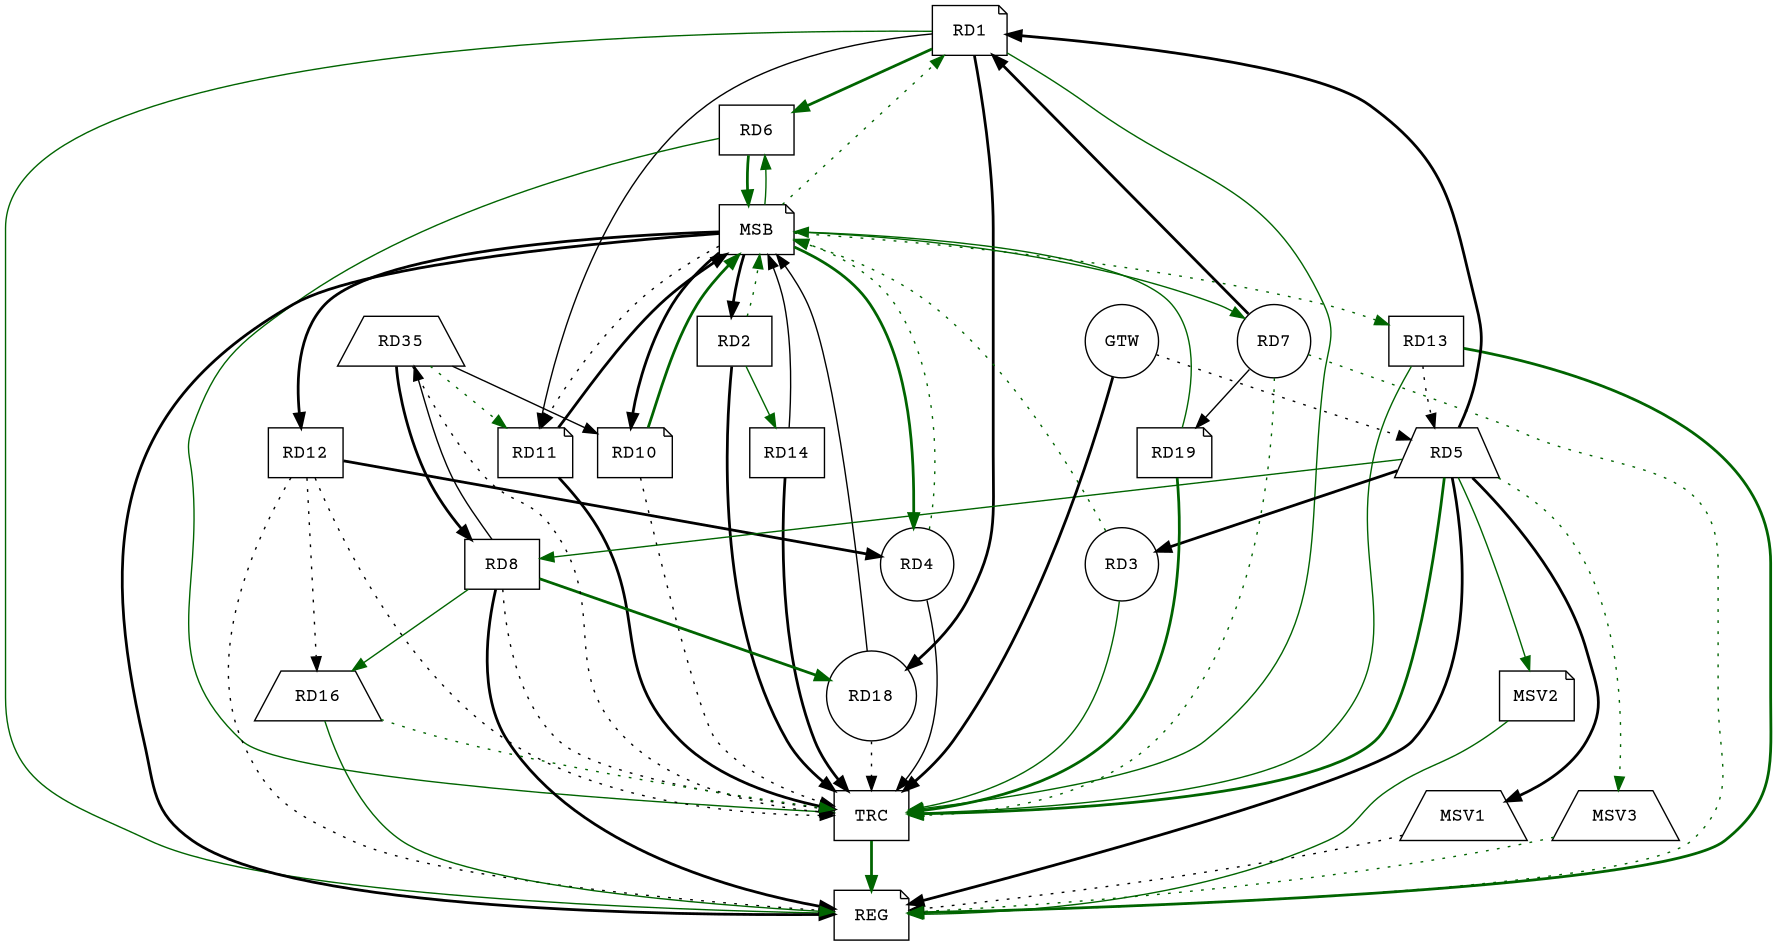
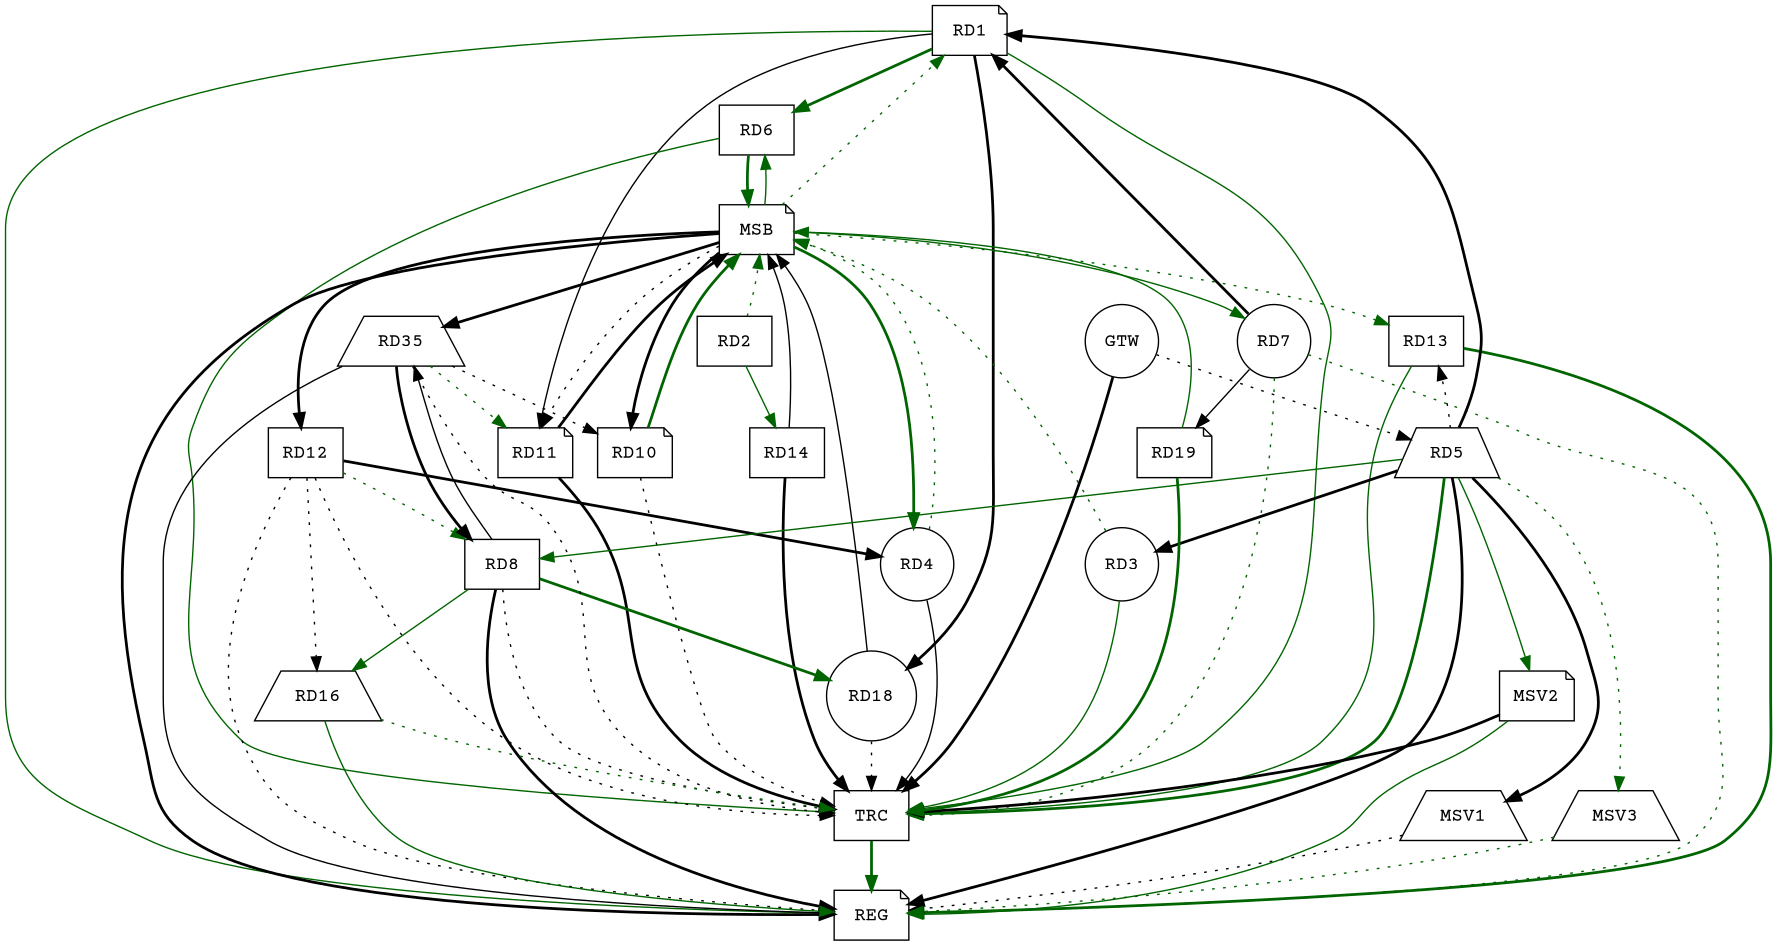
edge "MSB" -> "RD2": now "MSB" -> "RD35"
edge "RD13" -> "RD5": reversed
edge "RD35" -> "RD10": style solid -> dotted
edge "RD12" -> "RD8": added
edge "RD2" -> "TRC": now "MSV2" -> "TRC"
edge "RD35" -> "REG": added
